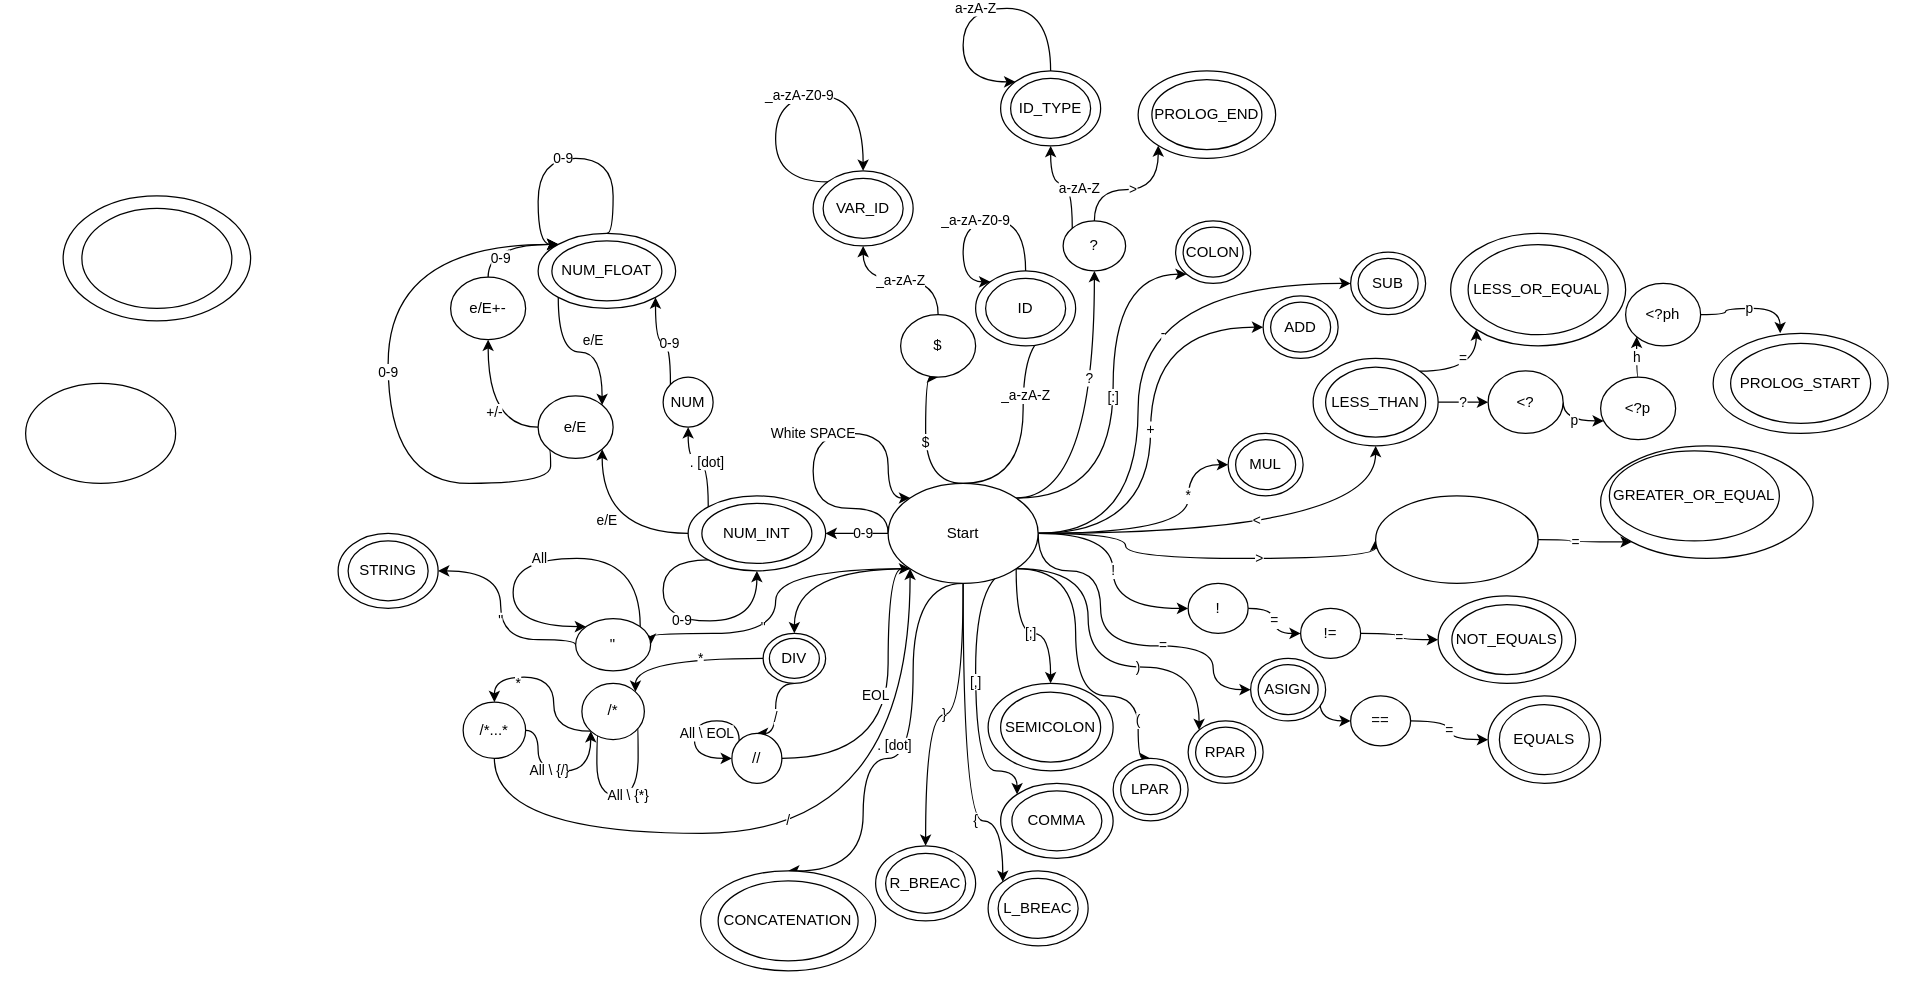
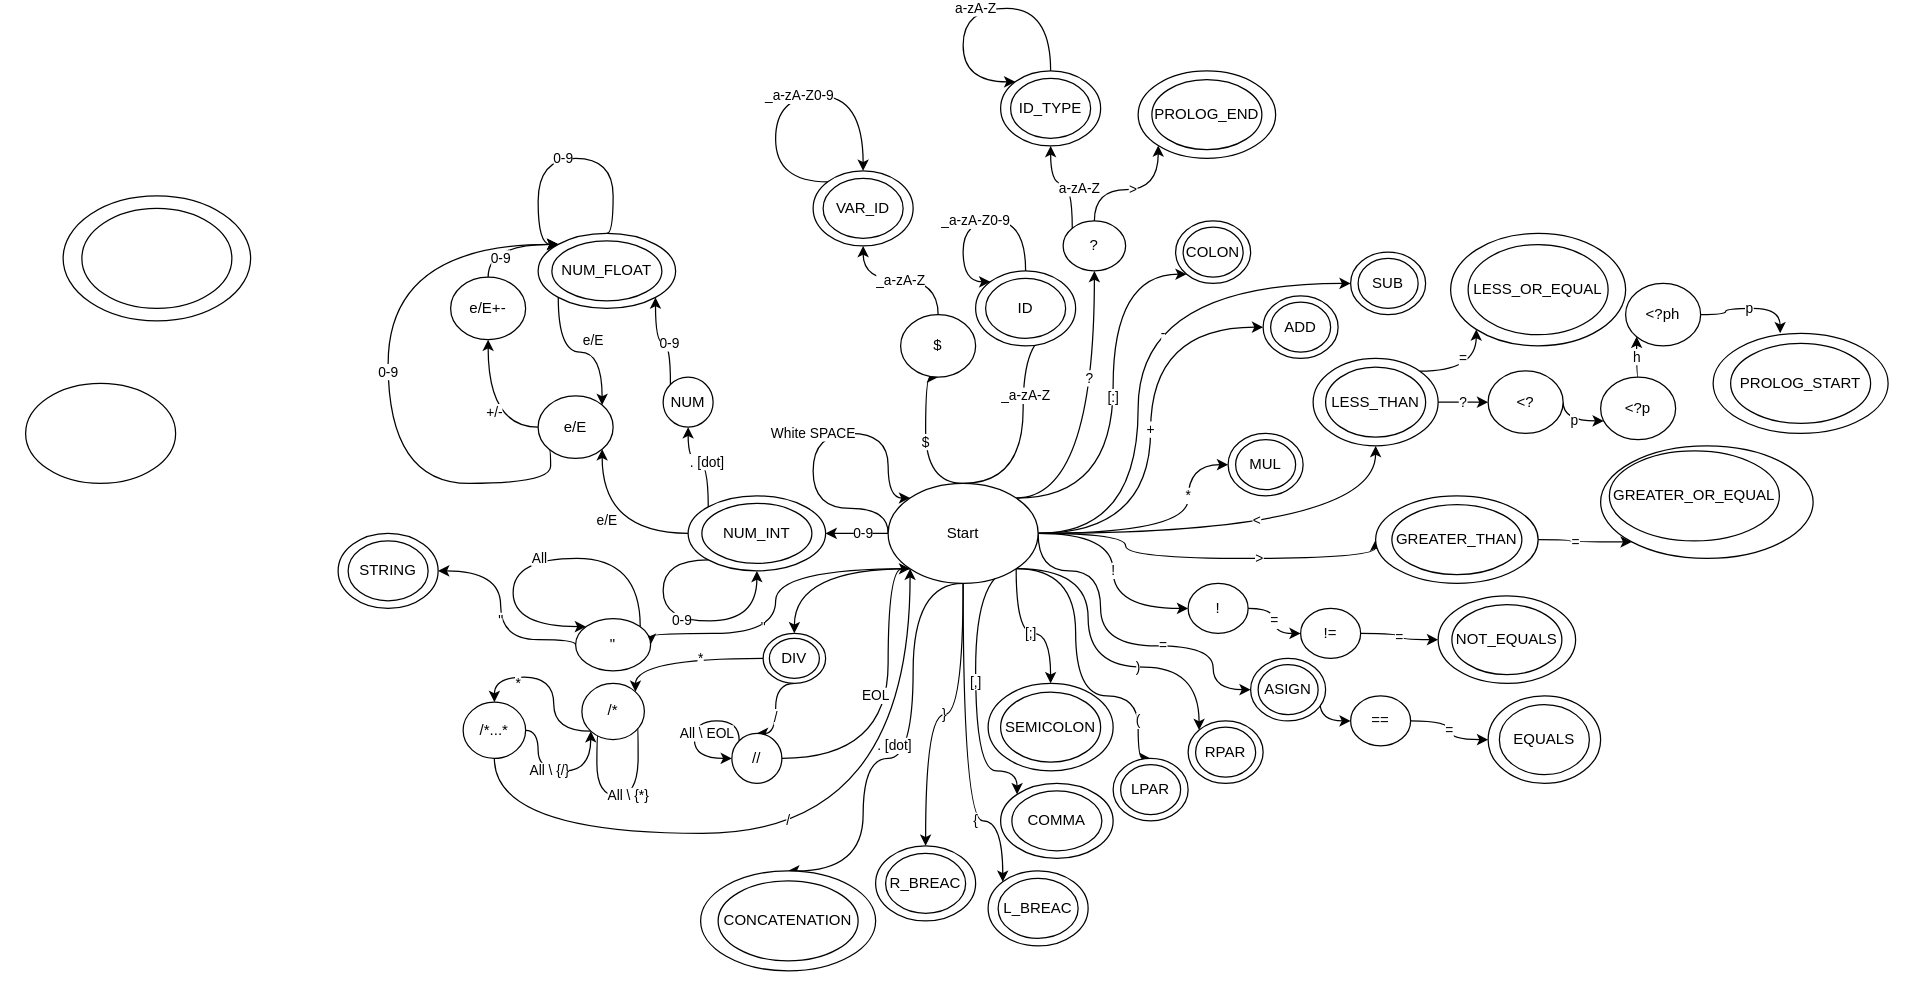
node "GREATER_THAN": added
